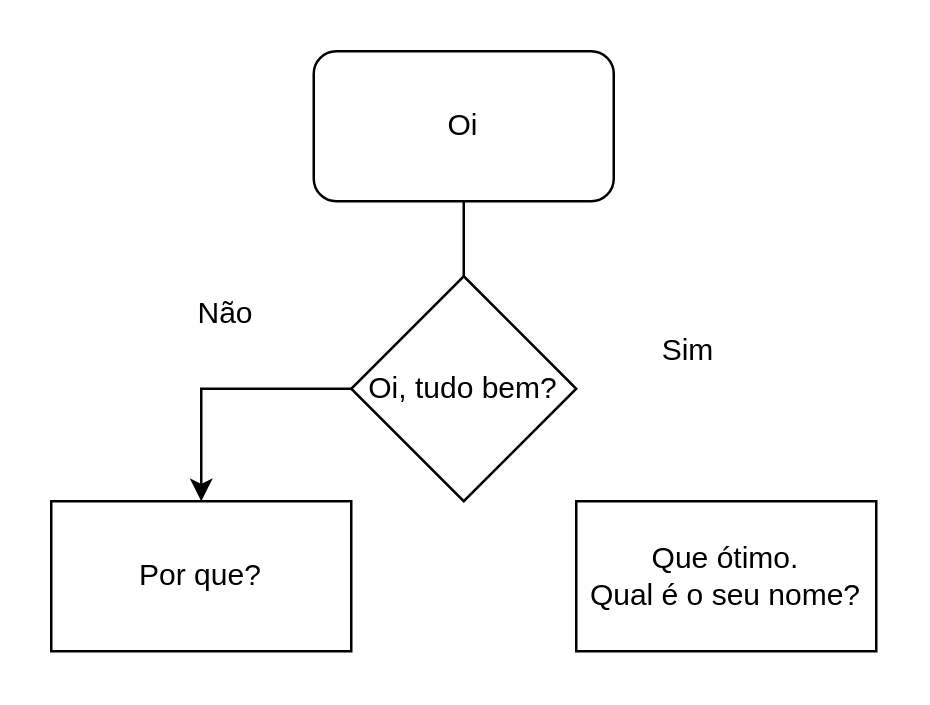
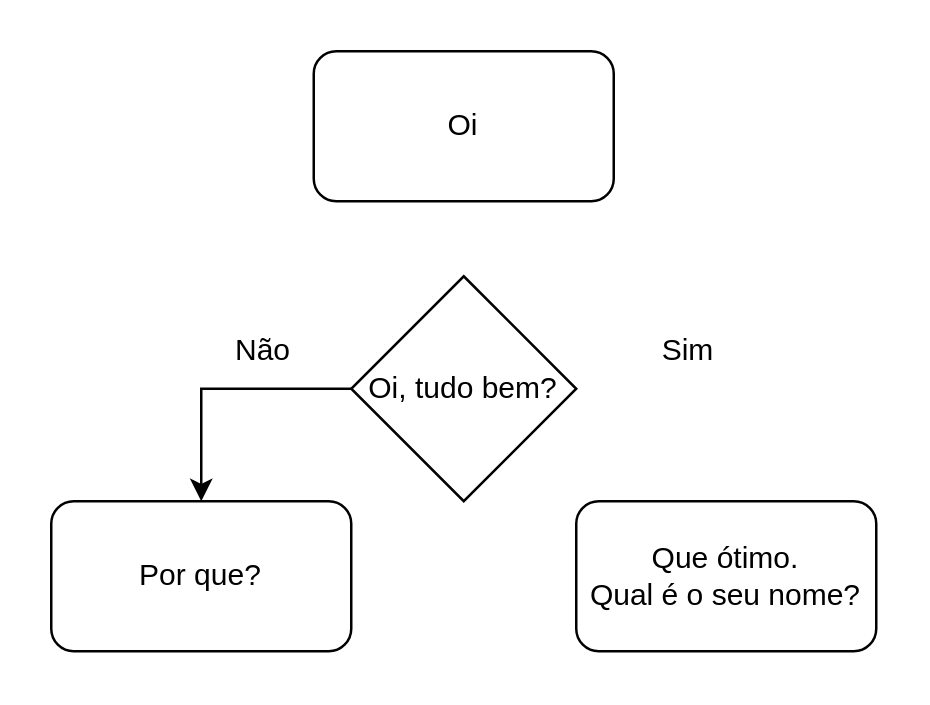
edge "Oi" -- "Oi, tudo bem?": removed
node "Não": moved (226, 314) -> (264, 351)
node "Por que?": shape rectangle -> rounded rectangle
node "Que ótimo. Qual é o seu nome?": shape rectangle -> rounded rectangle
